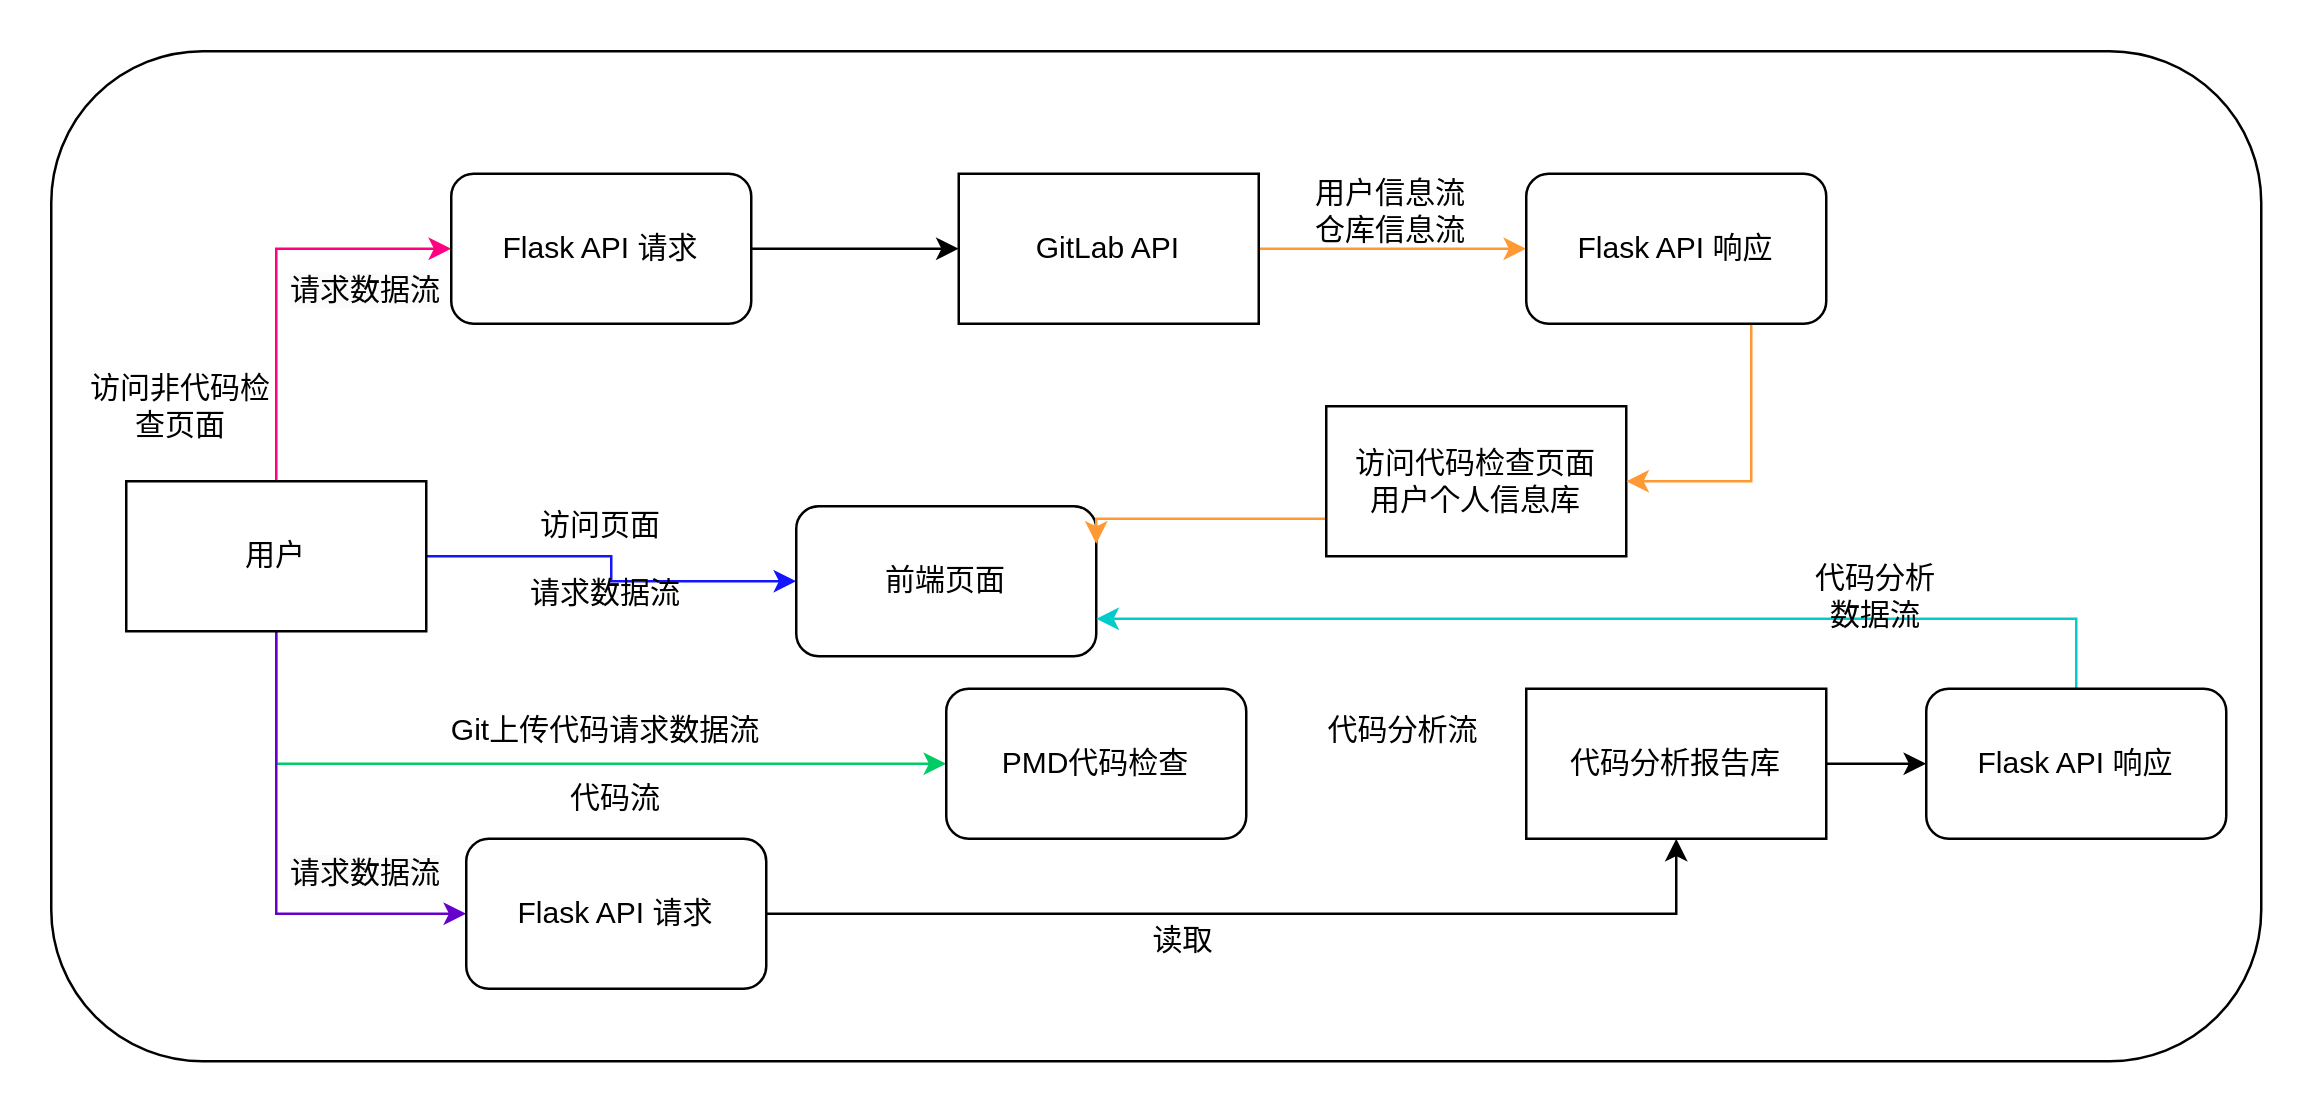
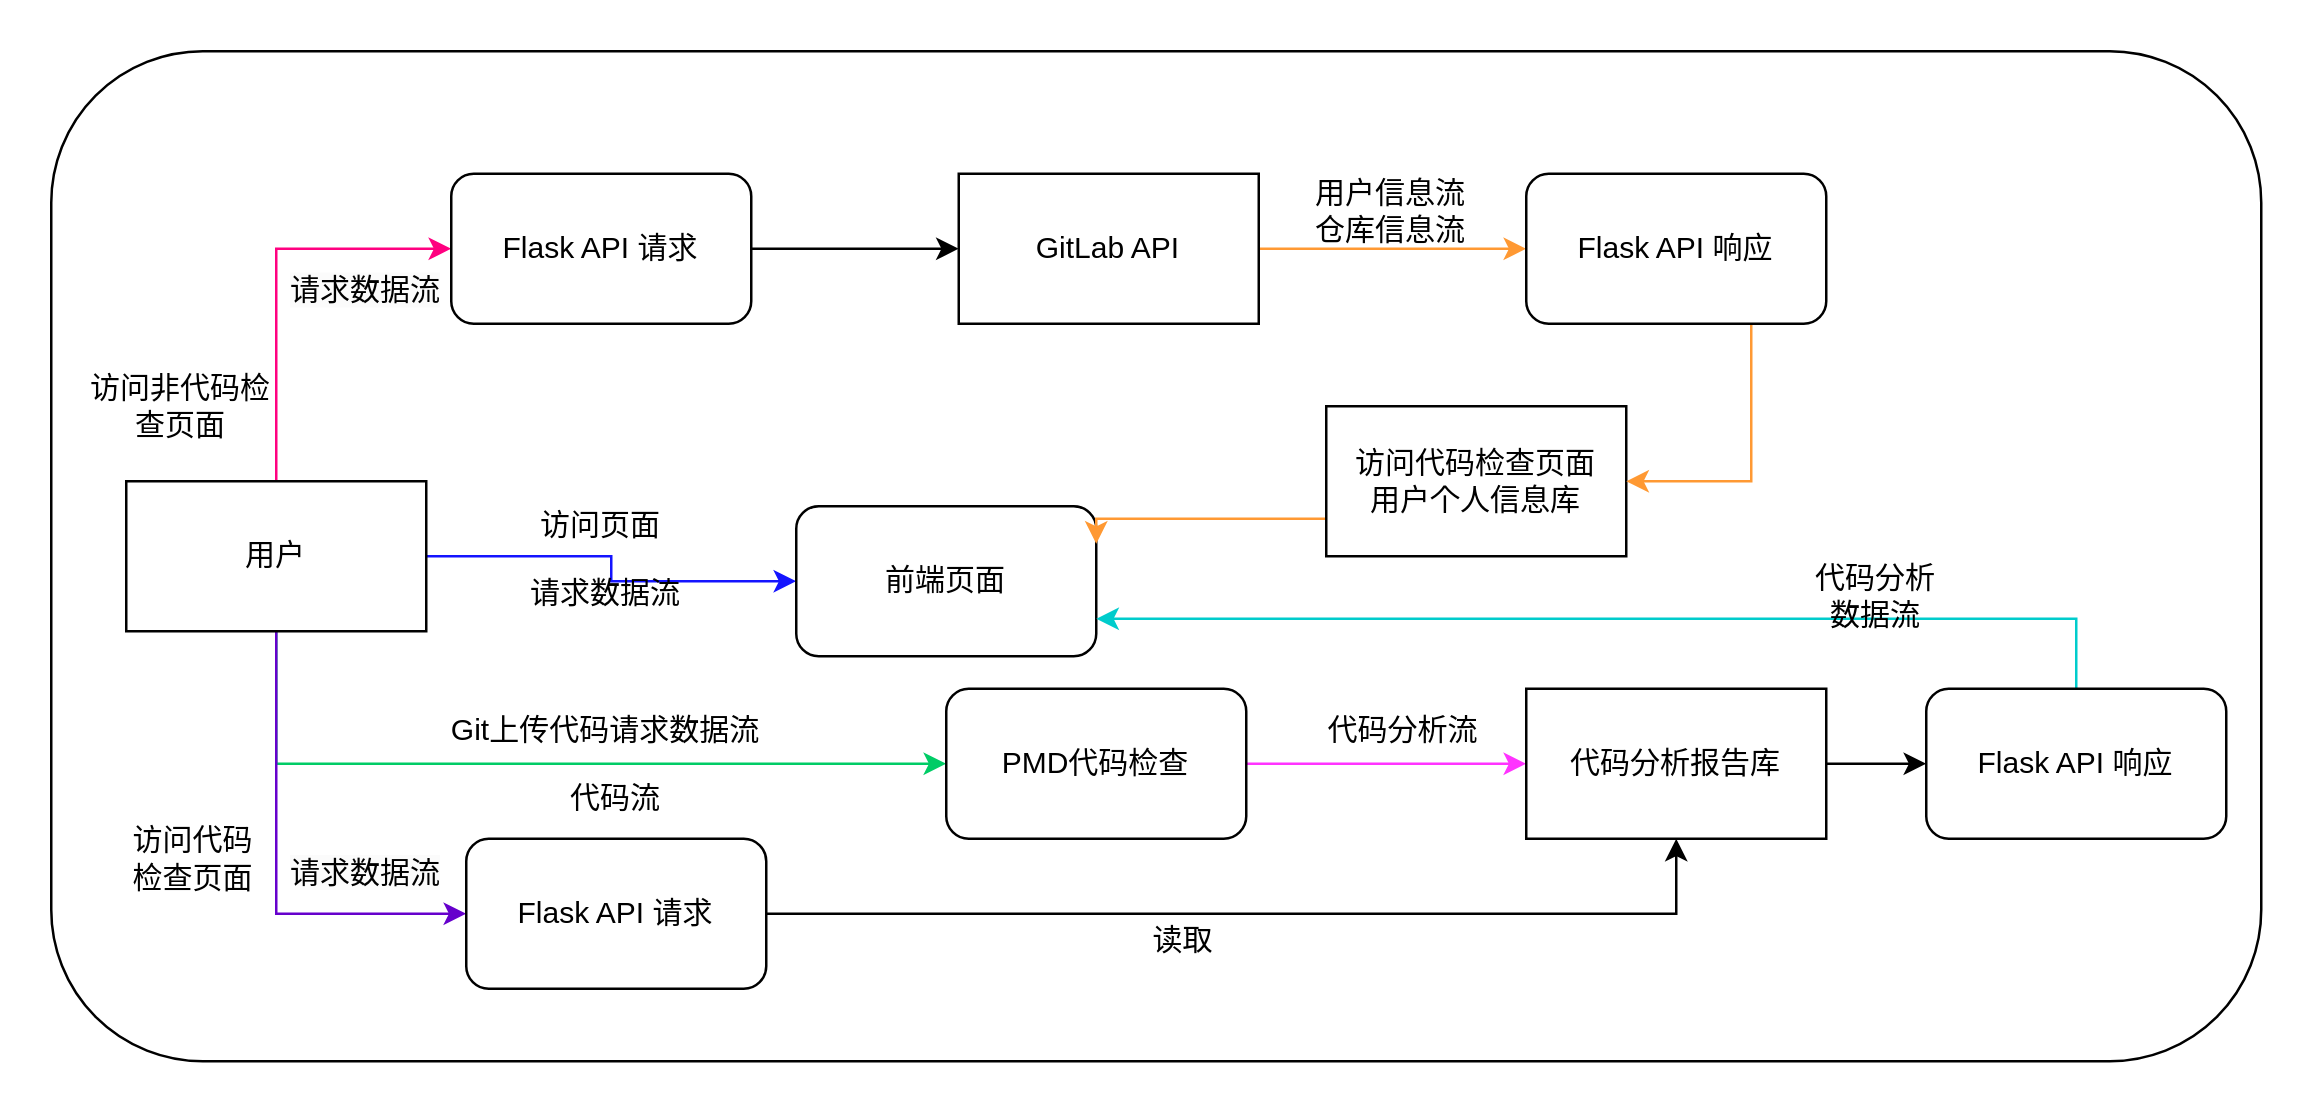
edge "PMD代码检查" -> "代码分析报告库": added
node "访问代码检查页面": added
